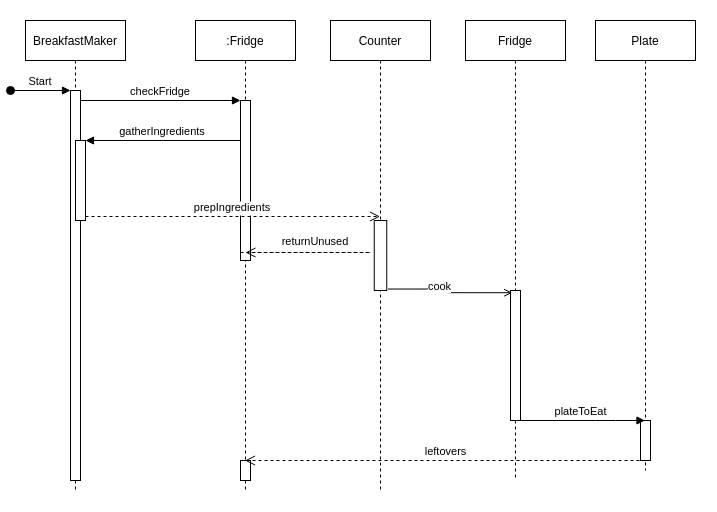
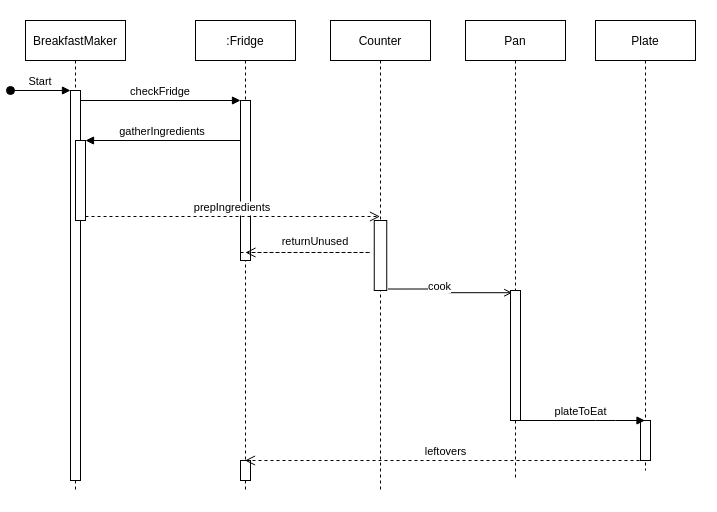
node "Fridge": label "Fridge" -> "Pan"
